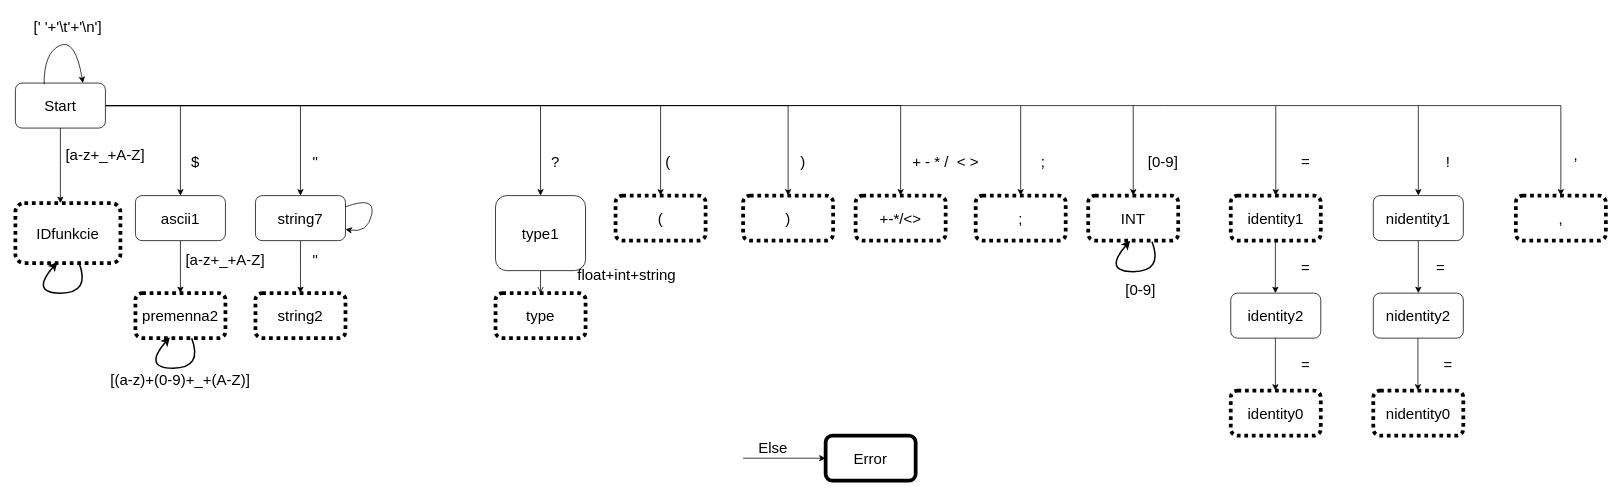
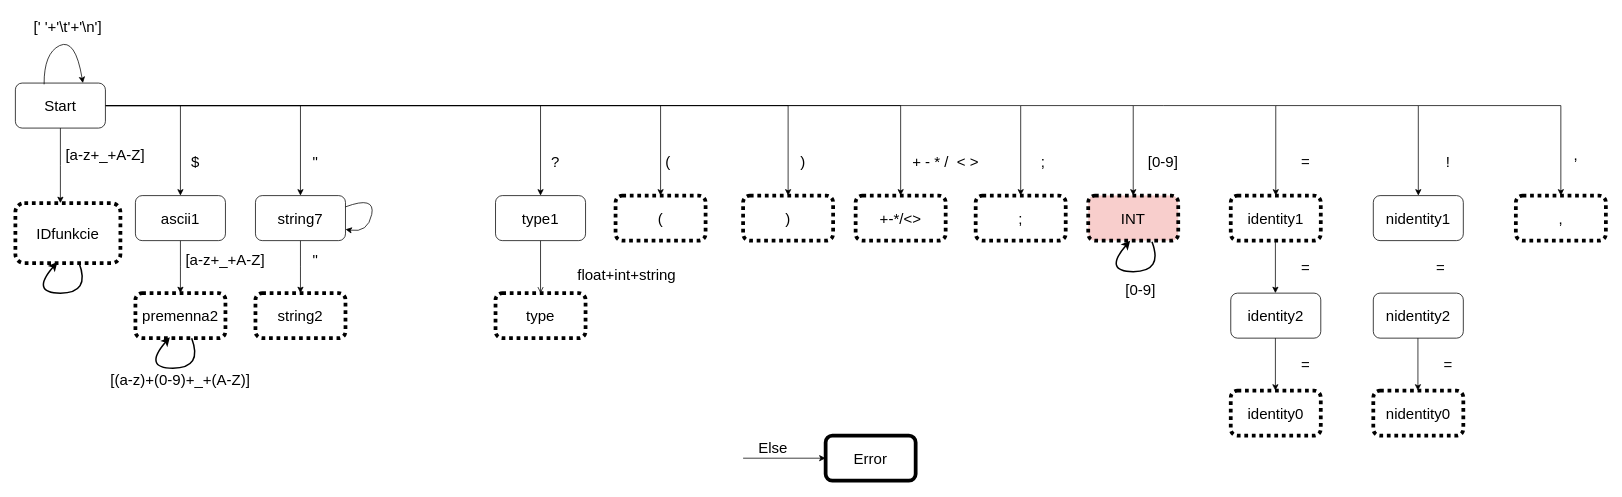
node "INT": fillcolor #ffffff -> #f8cecc
node "type1": size 90x75 -> 90x45
edge "nidentity1" -> "nidentity2": removed
